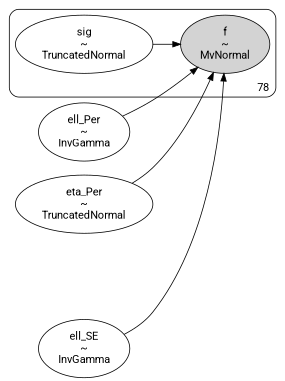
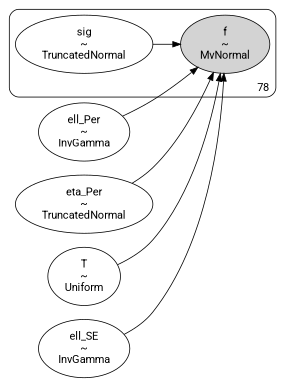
node "T ~ Uniform": added
